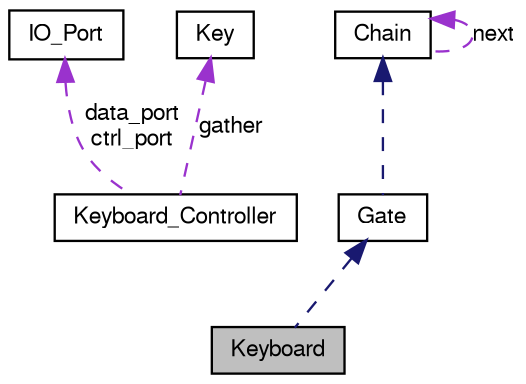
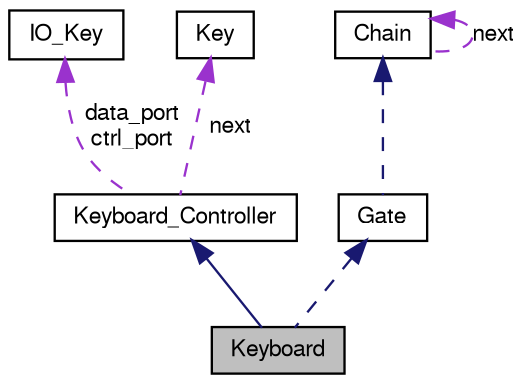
node "IO_Port": label "IO_Port" -> "IO_Key"
edge "Keyboard_Controller" -> "Key": label "gather" -> "next"
edge "Keyboard" -> "Keyboard_Controller": added
